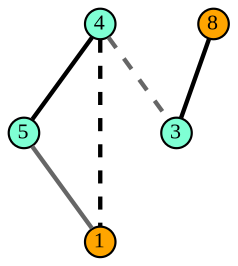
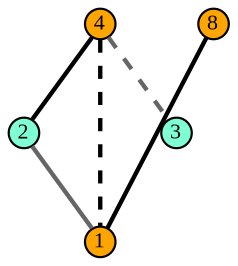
node "4": fillcolor aquamarine -> orange
edge "8" -- "3": now "8" -- "1"
node "5": label "5" -> "2"
